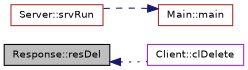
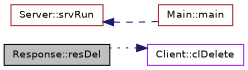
edge "Server::srvRun" -> "Main::main": reversed
edge "Client::clDelete" -> "Response::resDel": reversed
